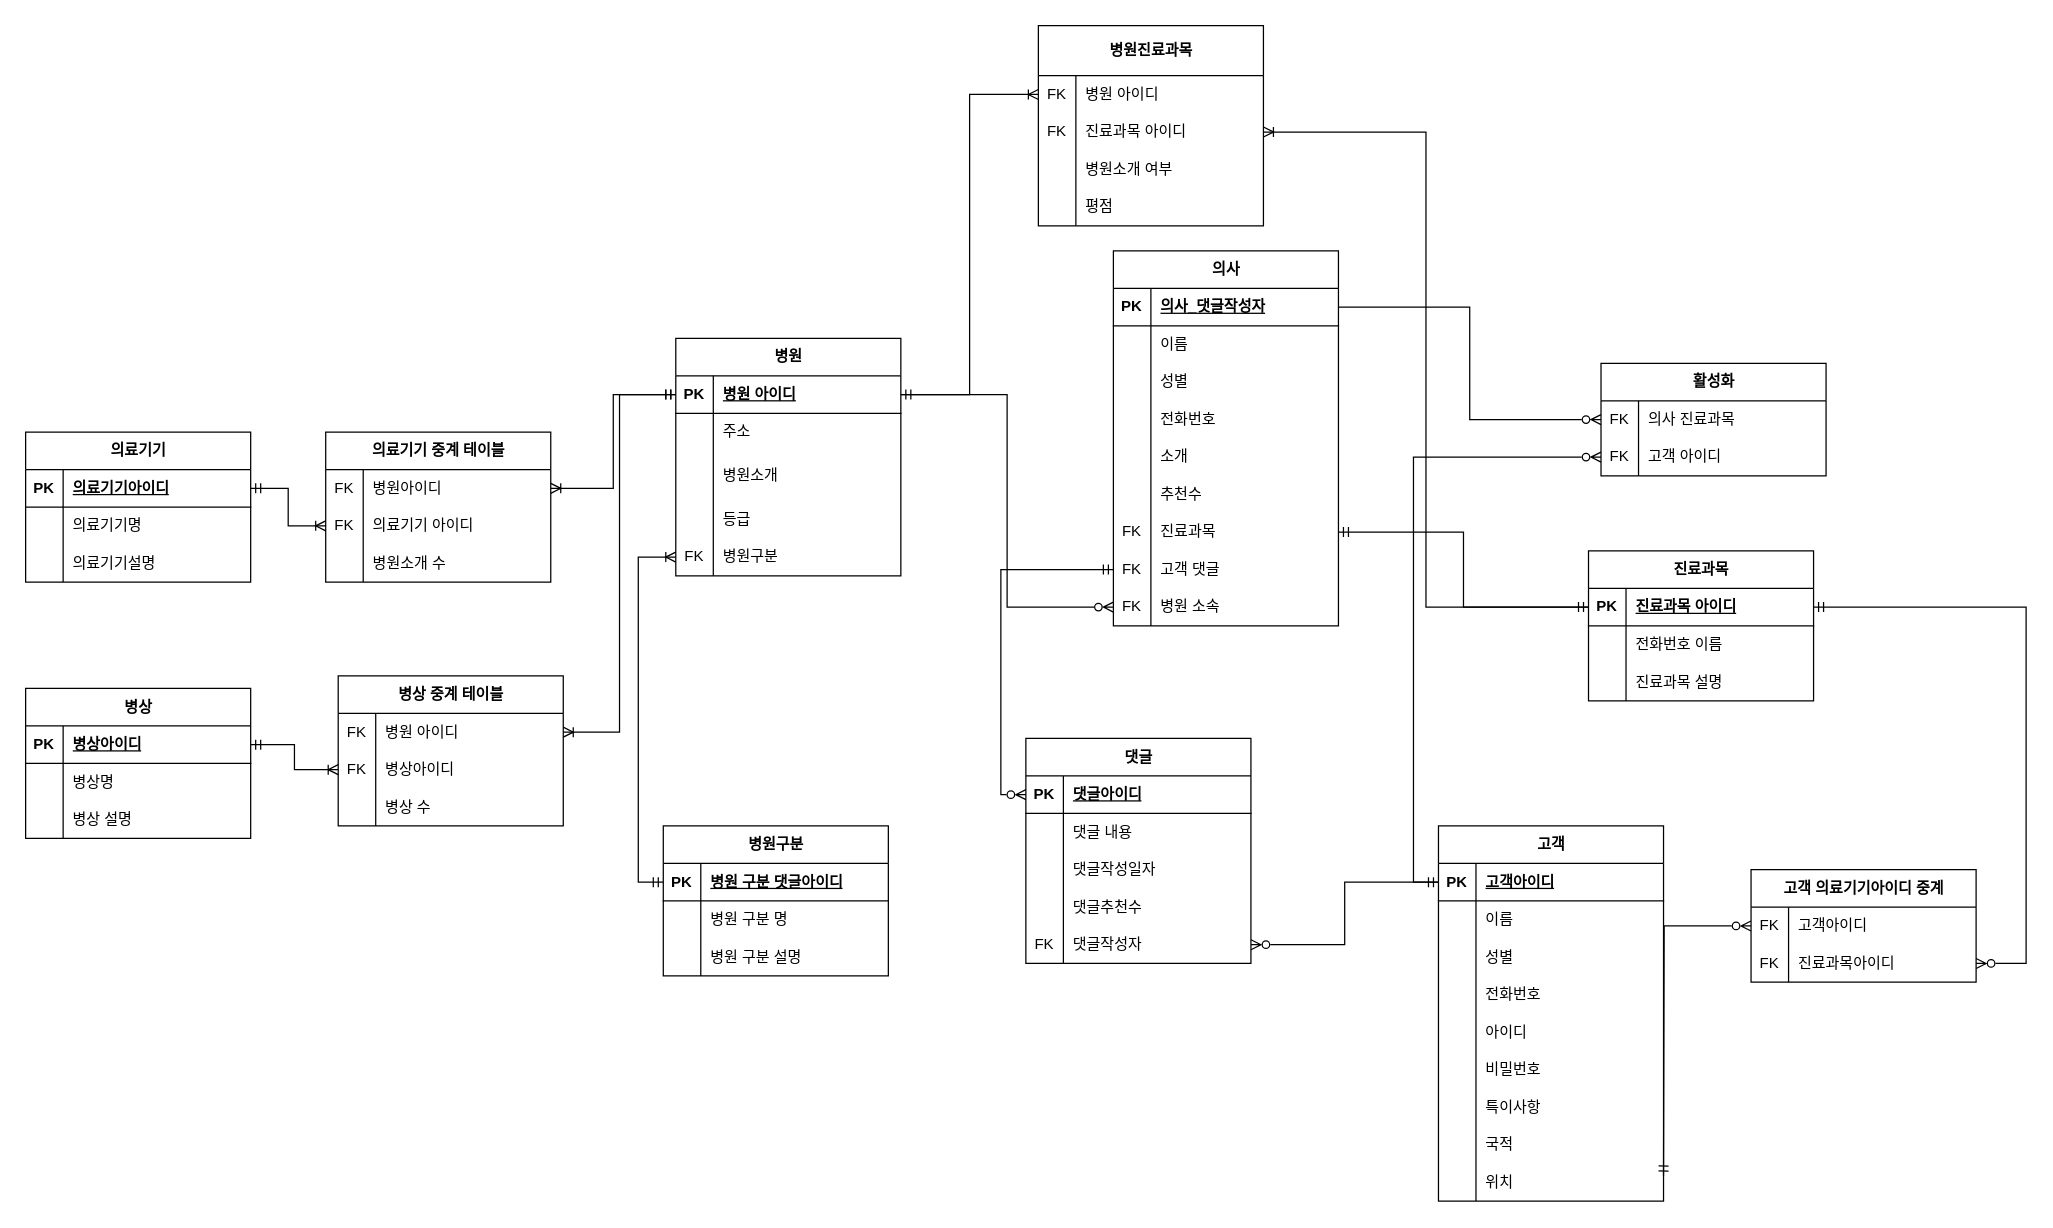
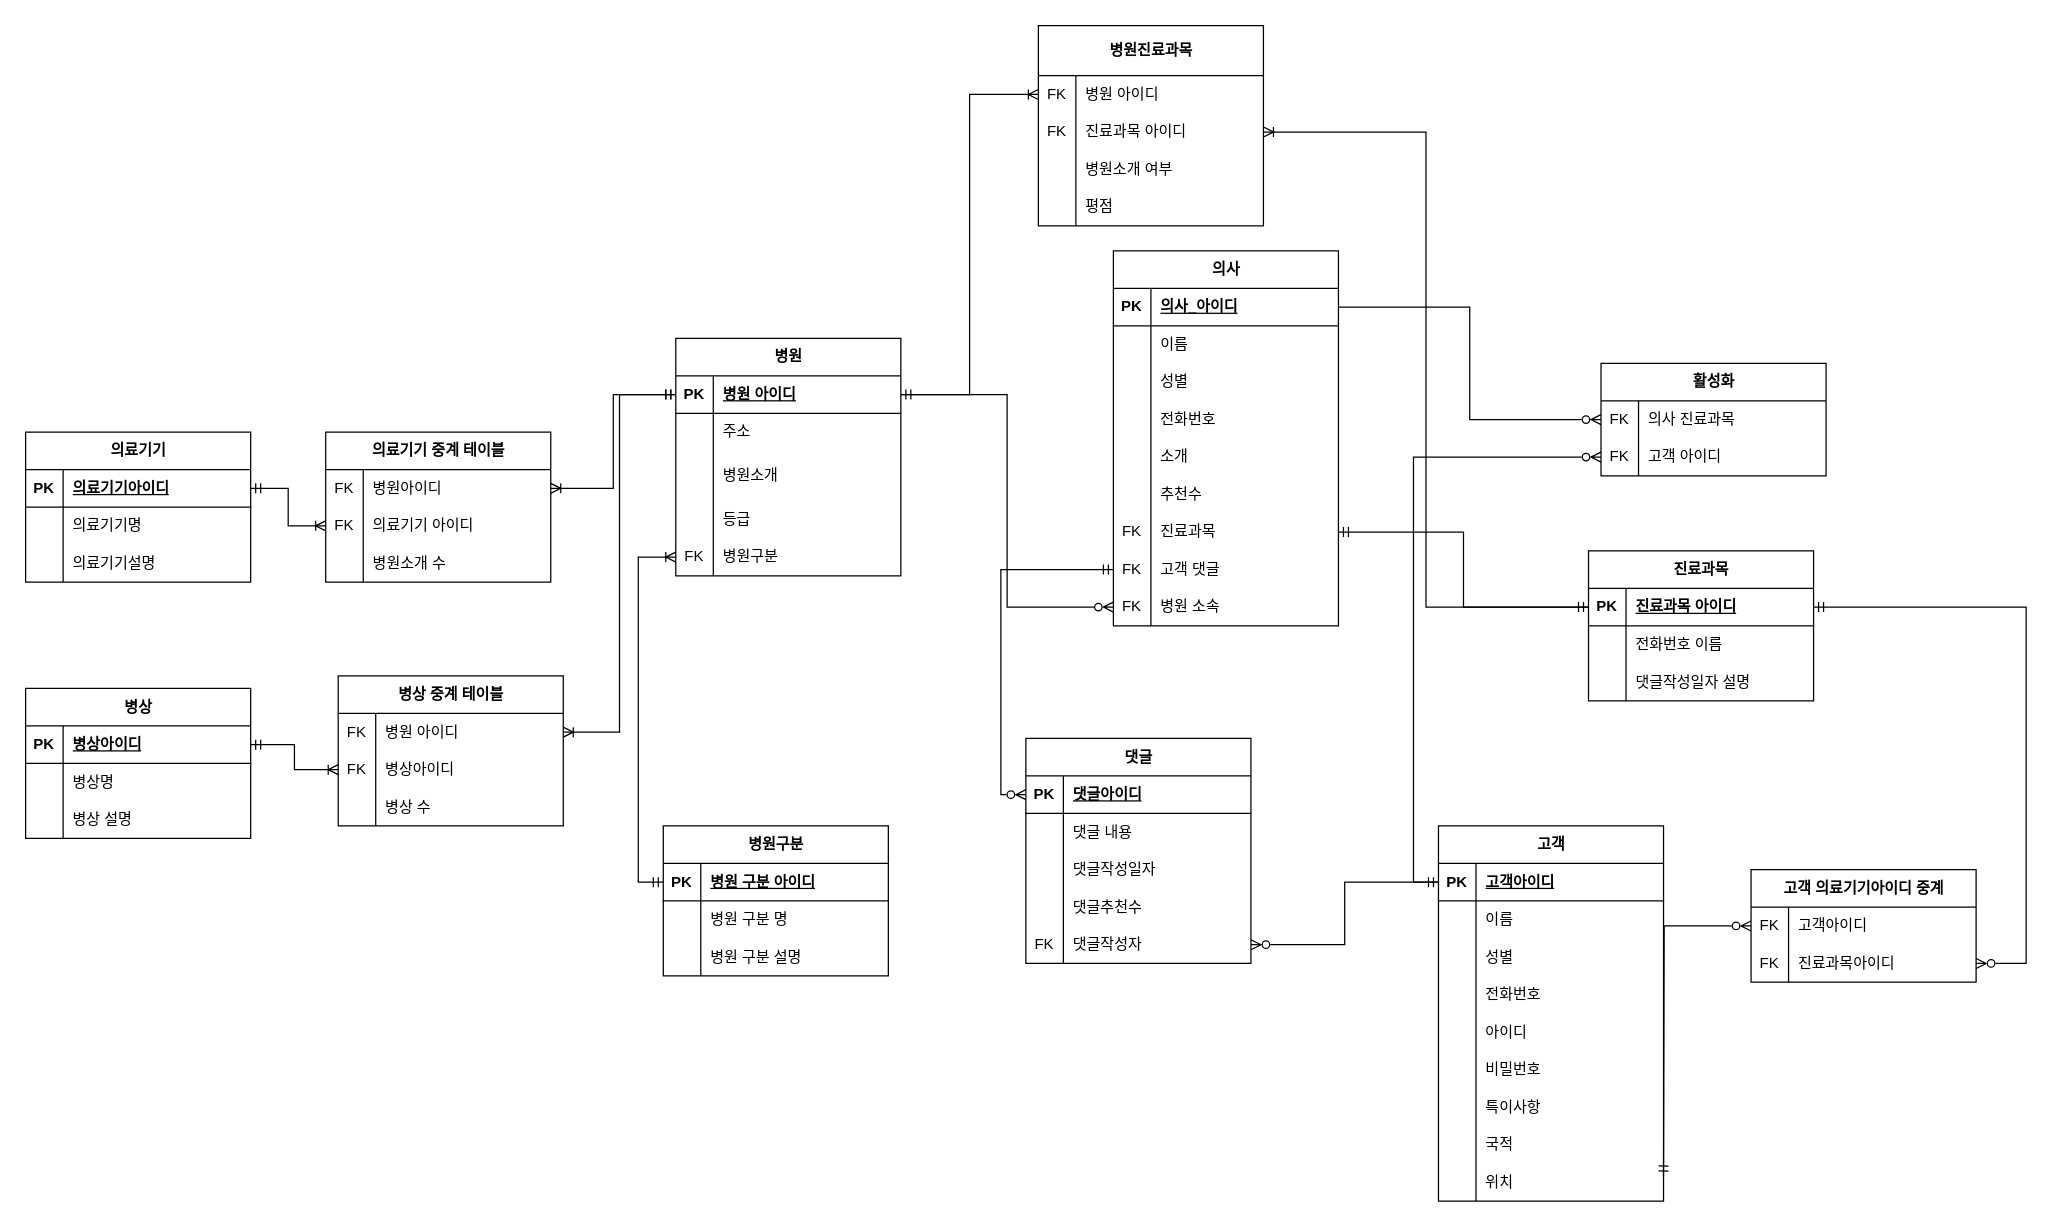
node "의사_댓글작성자": label "의사_댓글작성자" -> "의사_아이디"
node "진료과목 설명": label "진료과목 설명" -> "댓글작성일자 설명"
node "병원 구분 댓글아이디": label "병원 구분 댓글아이디" -> "병원 구분 아이디"
